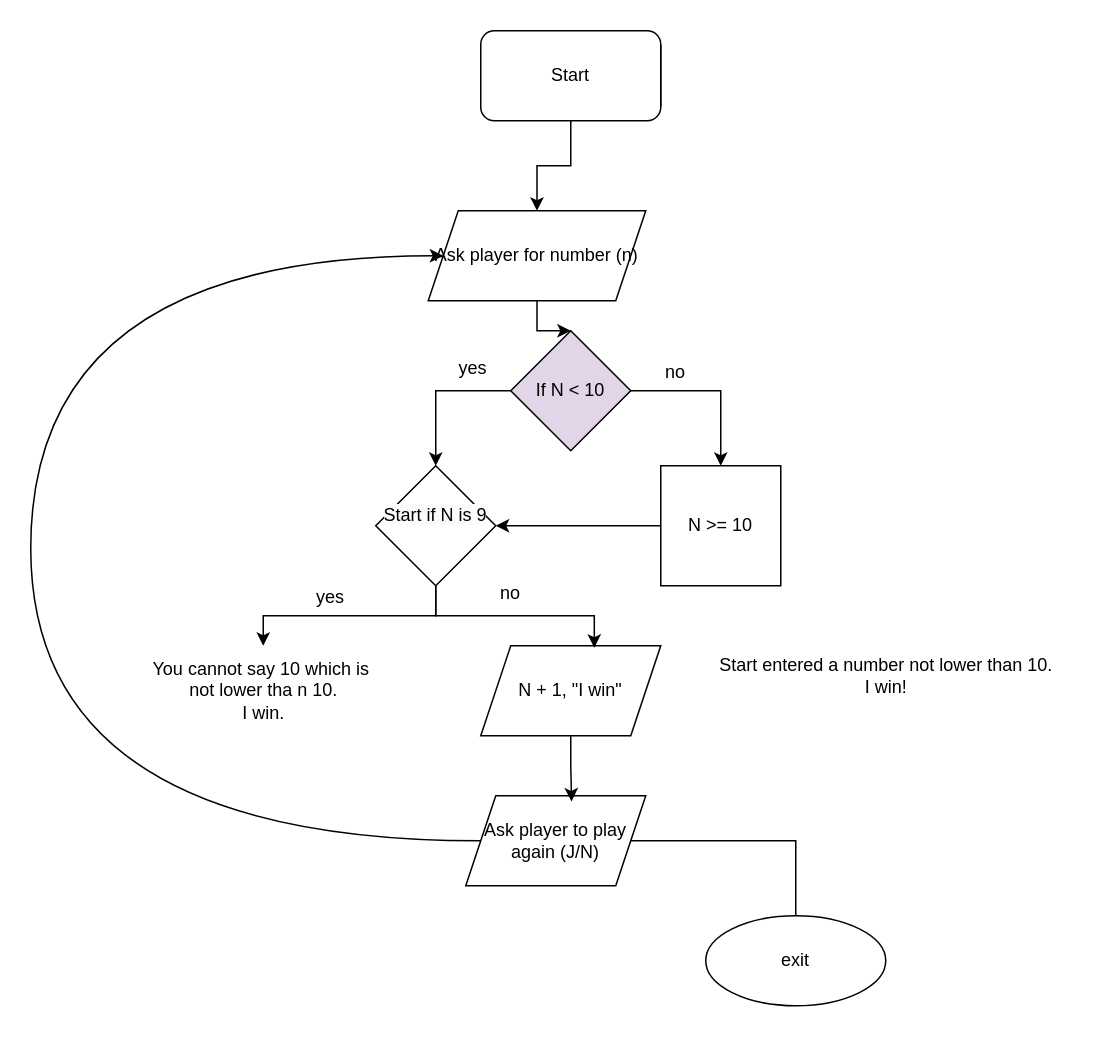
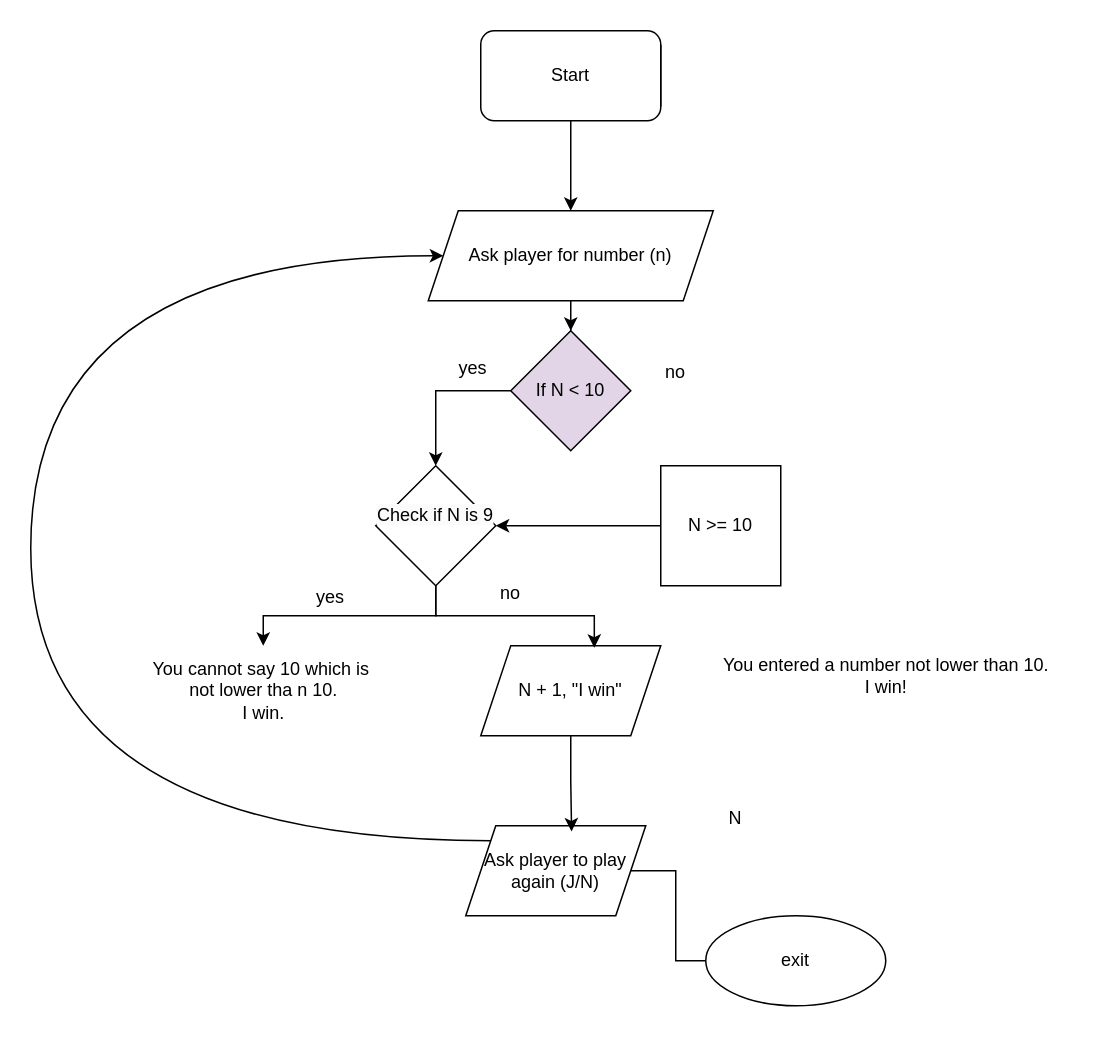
node "Ask player for number (n)": size 218x90 -> 285x90
edge "If N < 10" -> "N >= 10": removed
node "Start if N is 9": label "Start if N is 9" -> "Check if N is 9"
node "Start entered a number not lower than 10. I win!": label "Start entered a number not lower than 10. I win!" -> "You entered a number not lower than 10. I win!"
node "N": added
node "Ask player to play again (J/N)": moved (556, 841) -> (556, 871)
